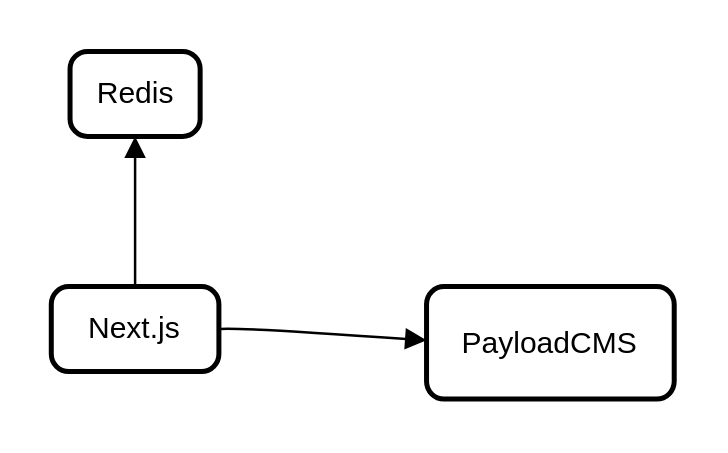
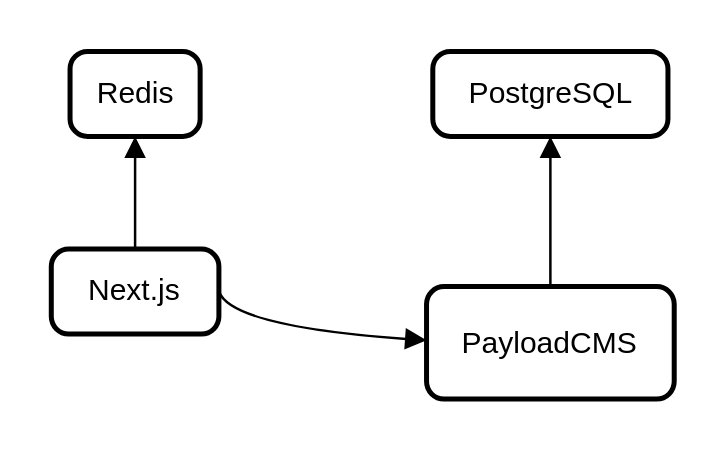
node "PostgreSQL": added
edge "PayloadCMS" -> "PostgreSQL": added
node "Next.js": moved (135, 329) -> (135, 291)
